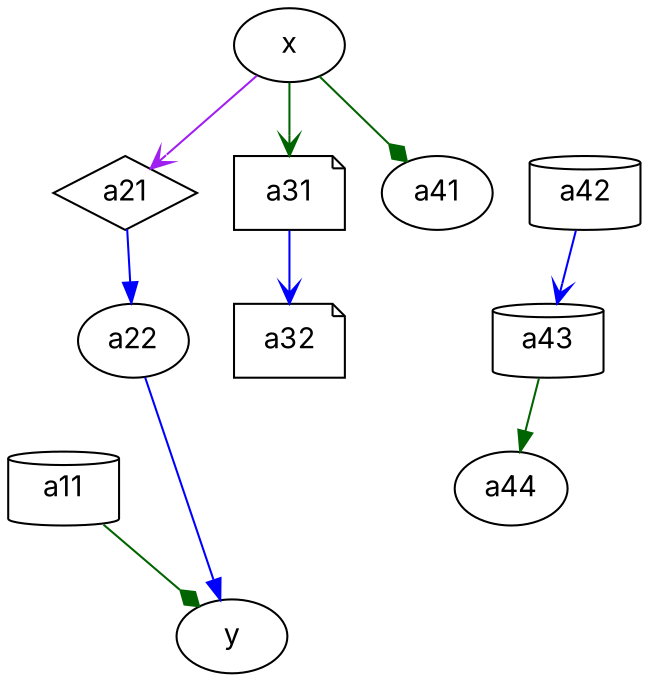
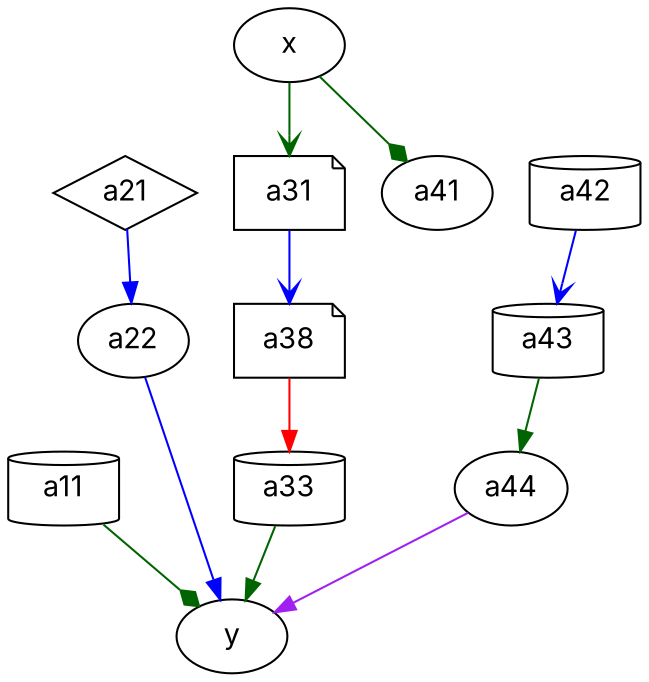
edge "x" -> "a21": removed
node "a32": label "a32" -> "a38"
node "a33": added
edge "a44" -> "y": added
